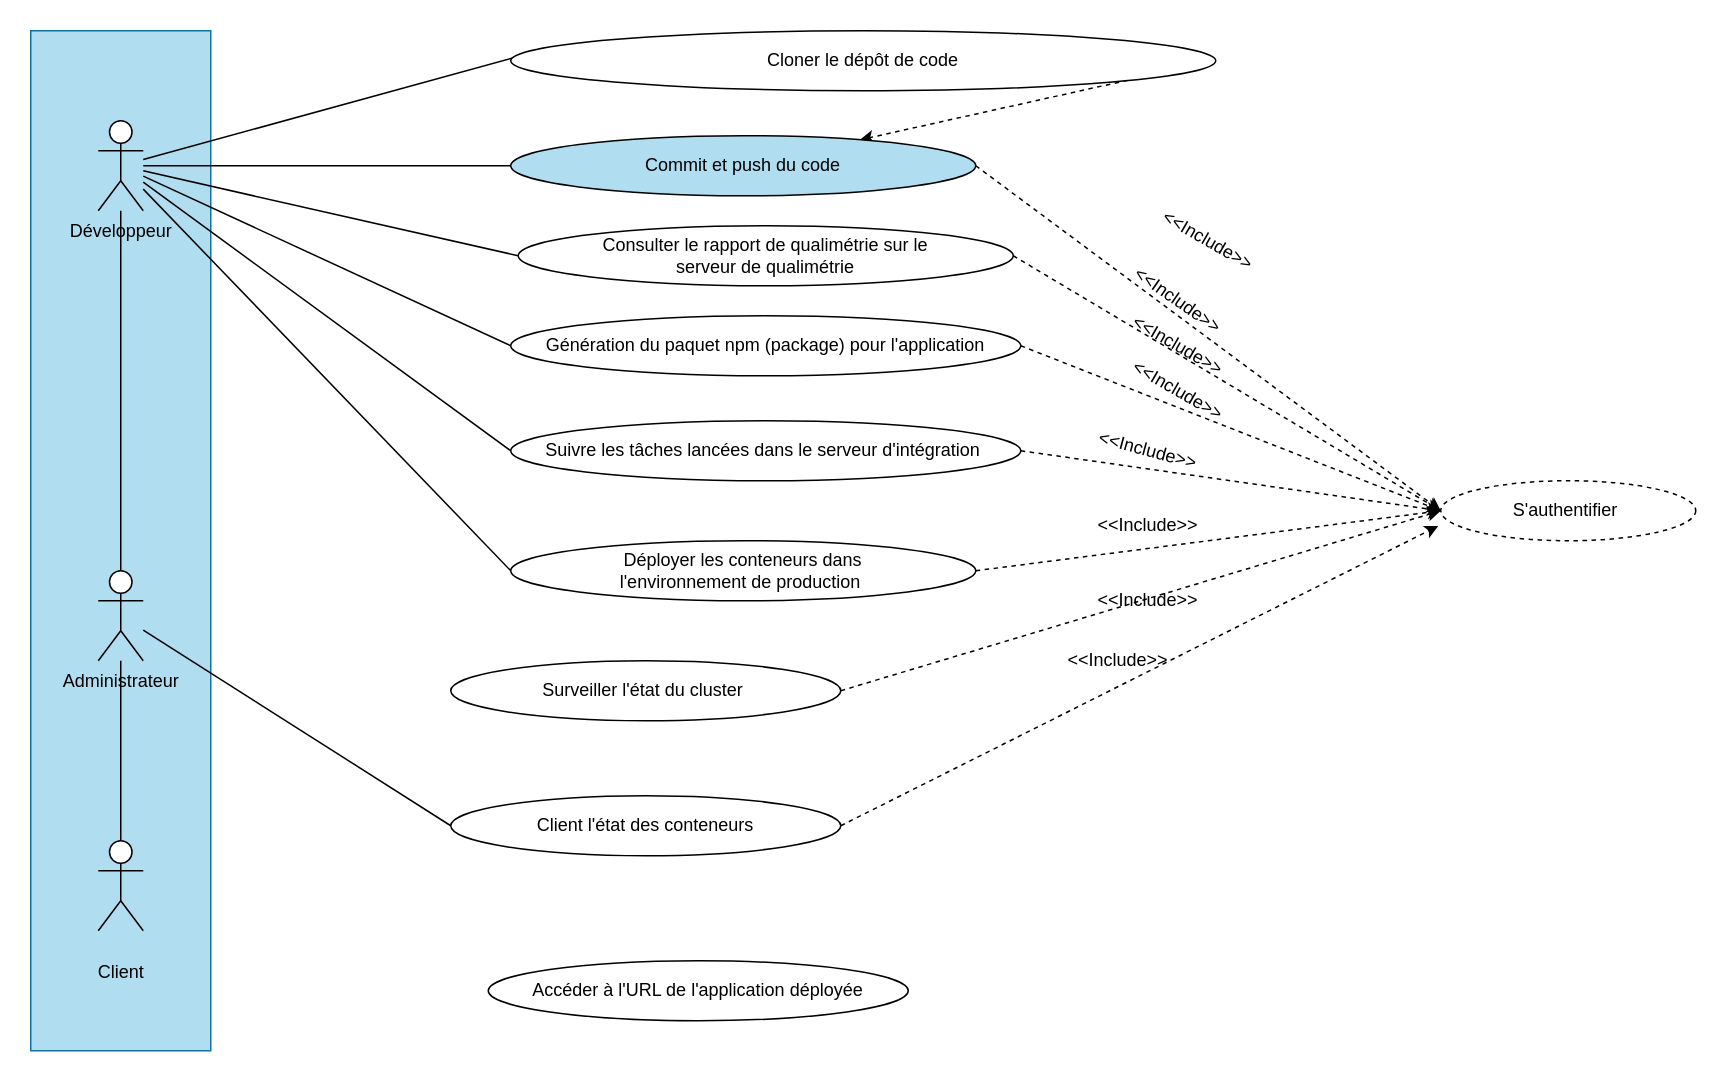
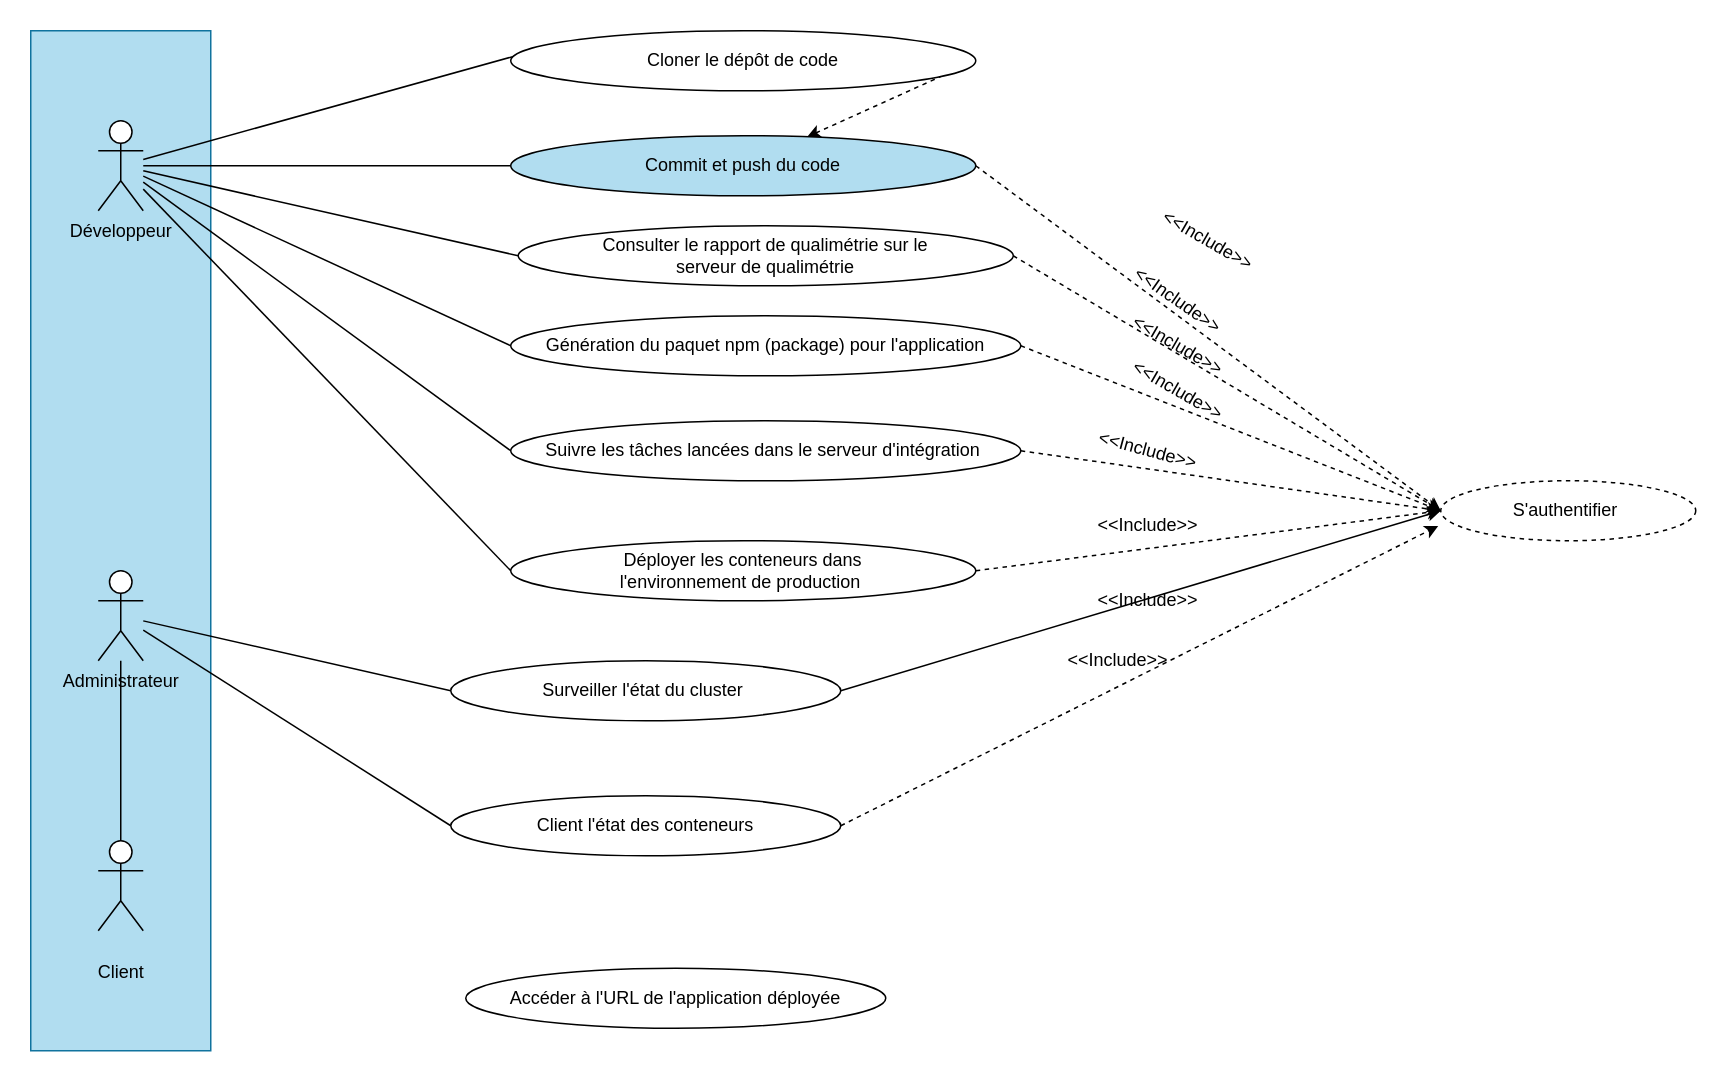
node "Cloner le dépôt de code": size 705x60 -> 465x60
edge "Développeur" -- "Administrateur": now "Surveiller l'état du cluster" -- "Administrateur"
edge "Surveiller l'état du cluster" -> "S'authentifier": style dashed -> solid
node "Accéder à l'URL de l'application déployée": moved (698, 991) -> (676, 998)
